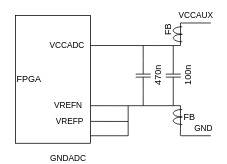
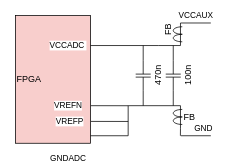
node "FPGA": fillcolor #ffffff -> #f8cecc
